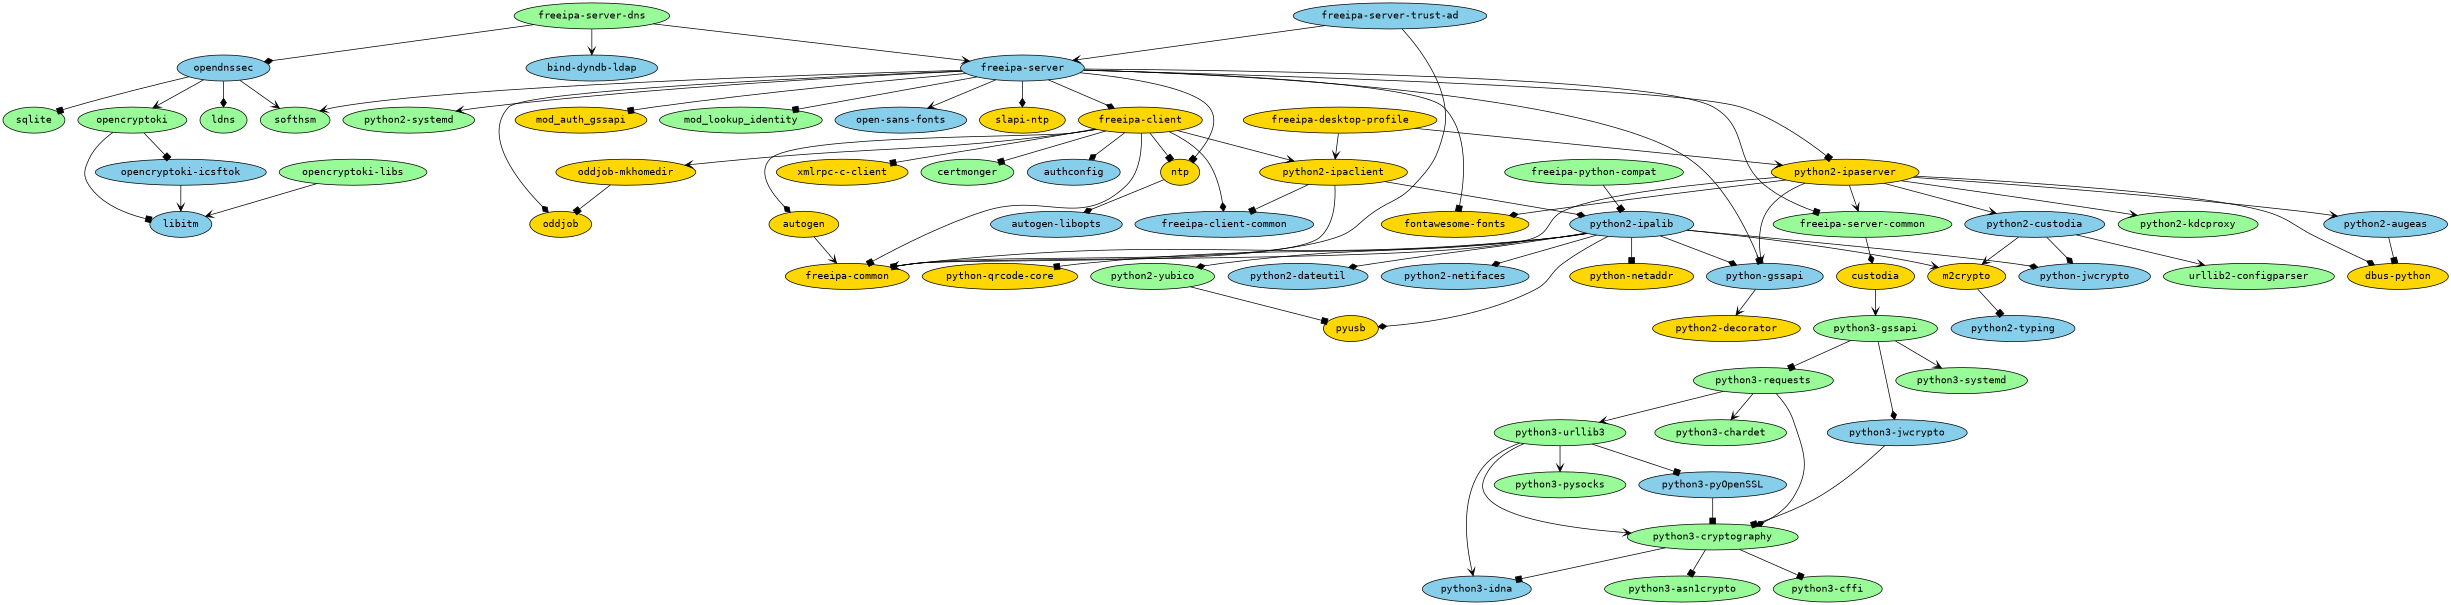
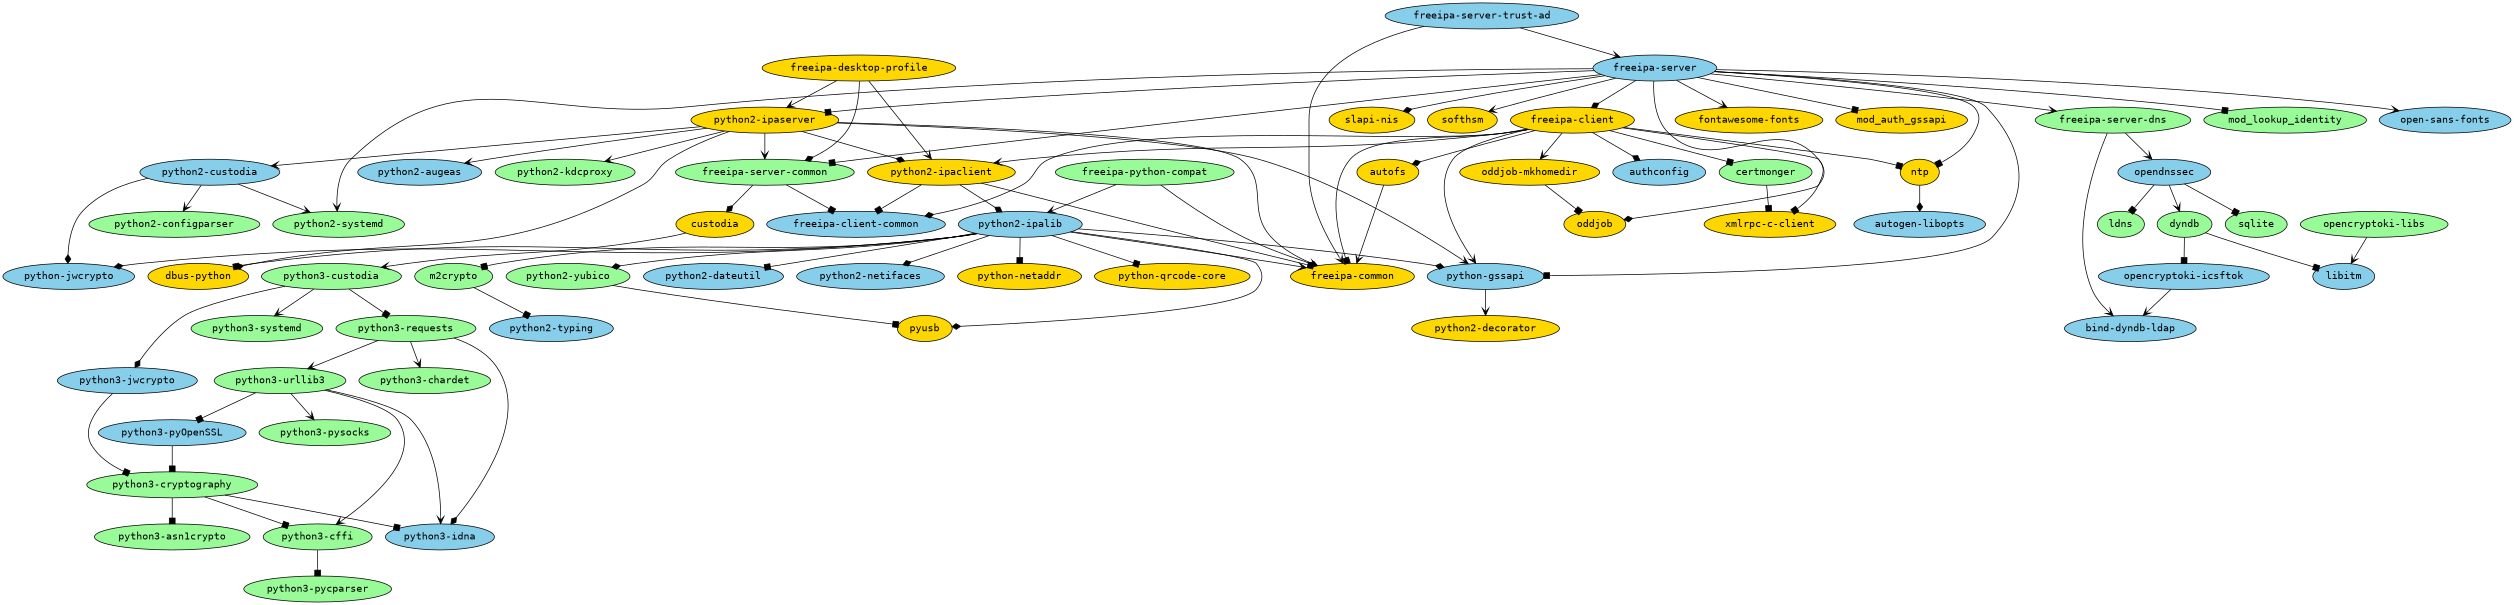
edge "freeipa-server-dns" -> "freeipa-server": reversed
edge "freeipa-server-dns" -> "opendnssec": arrowhead diamond -> vee
edge "opendnssec" -> "ldns": arrowhead diamond -> box
edge "opendnssec" -> "softhsm": removed
edge "freeipa-server" -> "fontawesome-fonts": arrowhead box -> vee
node "opencryptoki": label "opencryptoki" -> "dyndb"
node "softhsm": fillcolor palegreen -> gold
node "slapi-ntp": label "slapi-ntp" -> "slapi-nis"
edge "freeipa-desktop-profile" -> "freeipa-server-common": added
edge "freeipa-client" -> "python-gssapi": added
edge "freeipa-python-compat" -> "python2-ipalib": arrowhead box -> vee
edge "certmonger" -> "xmlrpc-c-client": added
edge "opencryptoki-icsftok" -> "libitm": now "opencryptoki-icsftok" -> "bind-dyndb-ldap"
edge "freeipa-server-common" -> "freeipa-client-common": added
edge "python2-ipaserver" -> "fontawesome-fonts": now "python2-ipaserver" -> "python2-ipaclient"
node "autogen": label "autogen" -> "autofs"
edge "freeipa-python-compat" -> "freeipa-common": added
edge "python2-augeas" -> "dbus-python": now "python2-ipalib" -> "dbus-python"
edge "python2-custodia" -> "m2crypto": now "python2-custodia" -> "python2-systemd"
edge "python2-ipalib" -> "m2crypto": arrowhead vee -> box
edge "python2-ipalib" -> "python2-dateutil": arrowhead diamond -> box
node "m2crypto": fillcolor gold -> palegreen
node "urllib2-configparser": label "urllib2-configparser" -> "python2-configparser"
node "python3-gssapi": label "python3-gssapi" -> "python3-custodia"
edge "python3-requests" -> "python3-cryptography": now "python3-requests" -> "python3-idna"
edge "python3-urllib3" -> "python3-cryptography": now "python3-urllib3" -> "python3-cffi"
node "python3-pycparser": added
